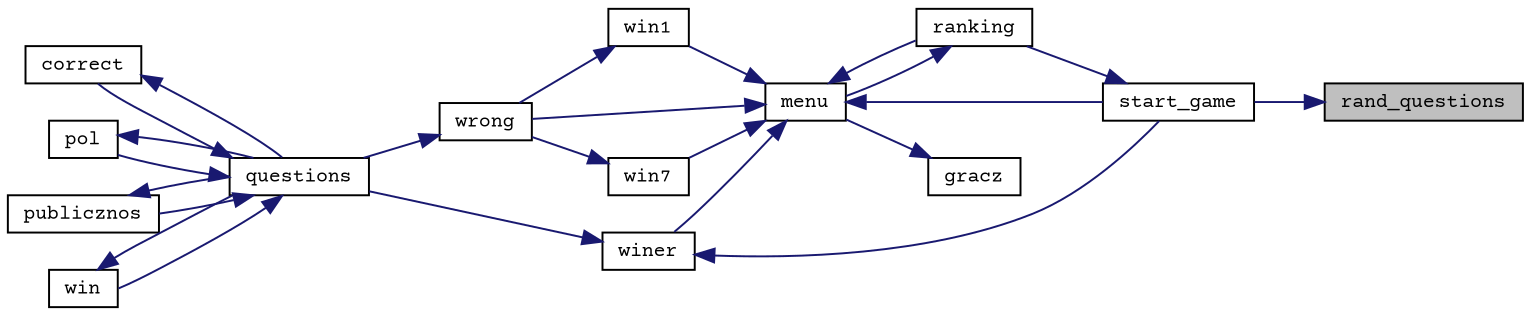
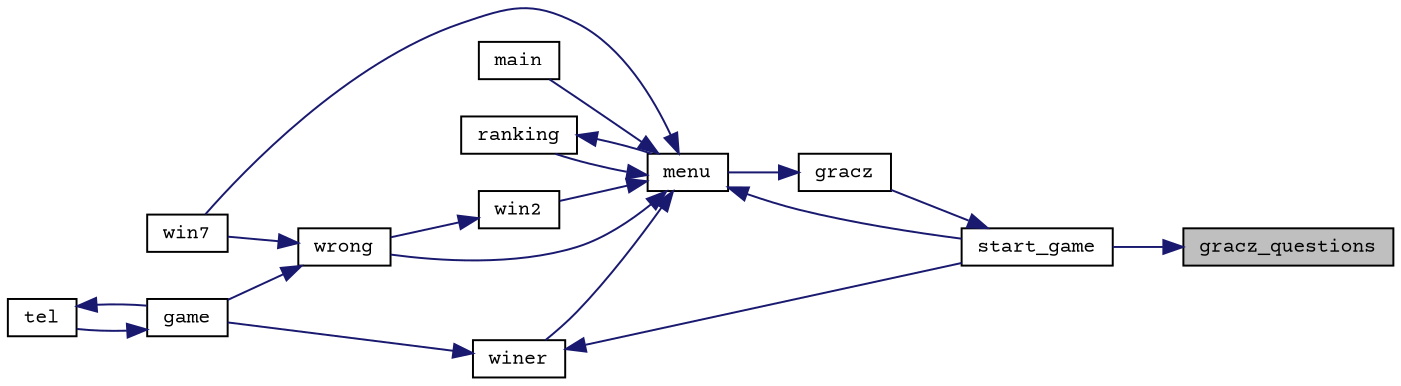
node "win1": label "win1" -> "win2"
node "main": added
edge "ranking" -> "start_game": now "gracz" -> "start_game"
node "correct": removed
node "rand_questions": label "rand_questions" -> "gracz_questions"
node "pol": removed
edge "wrong" -> "win7": reversed
node "questions": label "questions" -> "game"
node "publicznos": removed
node "win": label "win" -> "tel"
